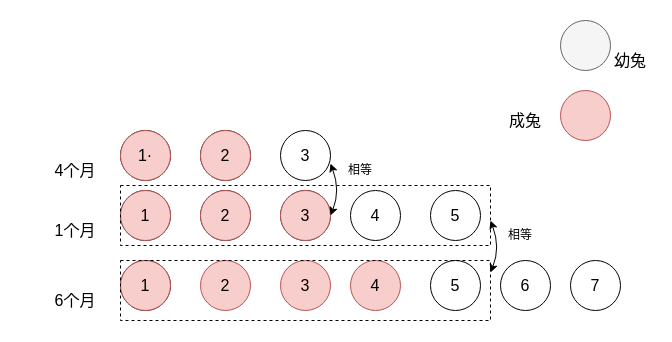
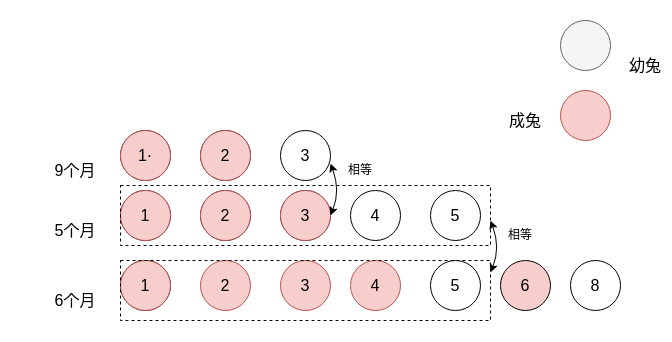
node "幼兔": moved (631, 61) -> (646, 66)
node "4个月": label "4个月" -> "9个月"
node "1个月": label "1个月" -> "5个月"
node "6": fillcolor #ffffff -> #f8cecc
node "7": label "7" -> "8"
